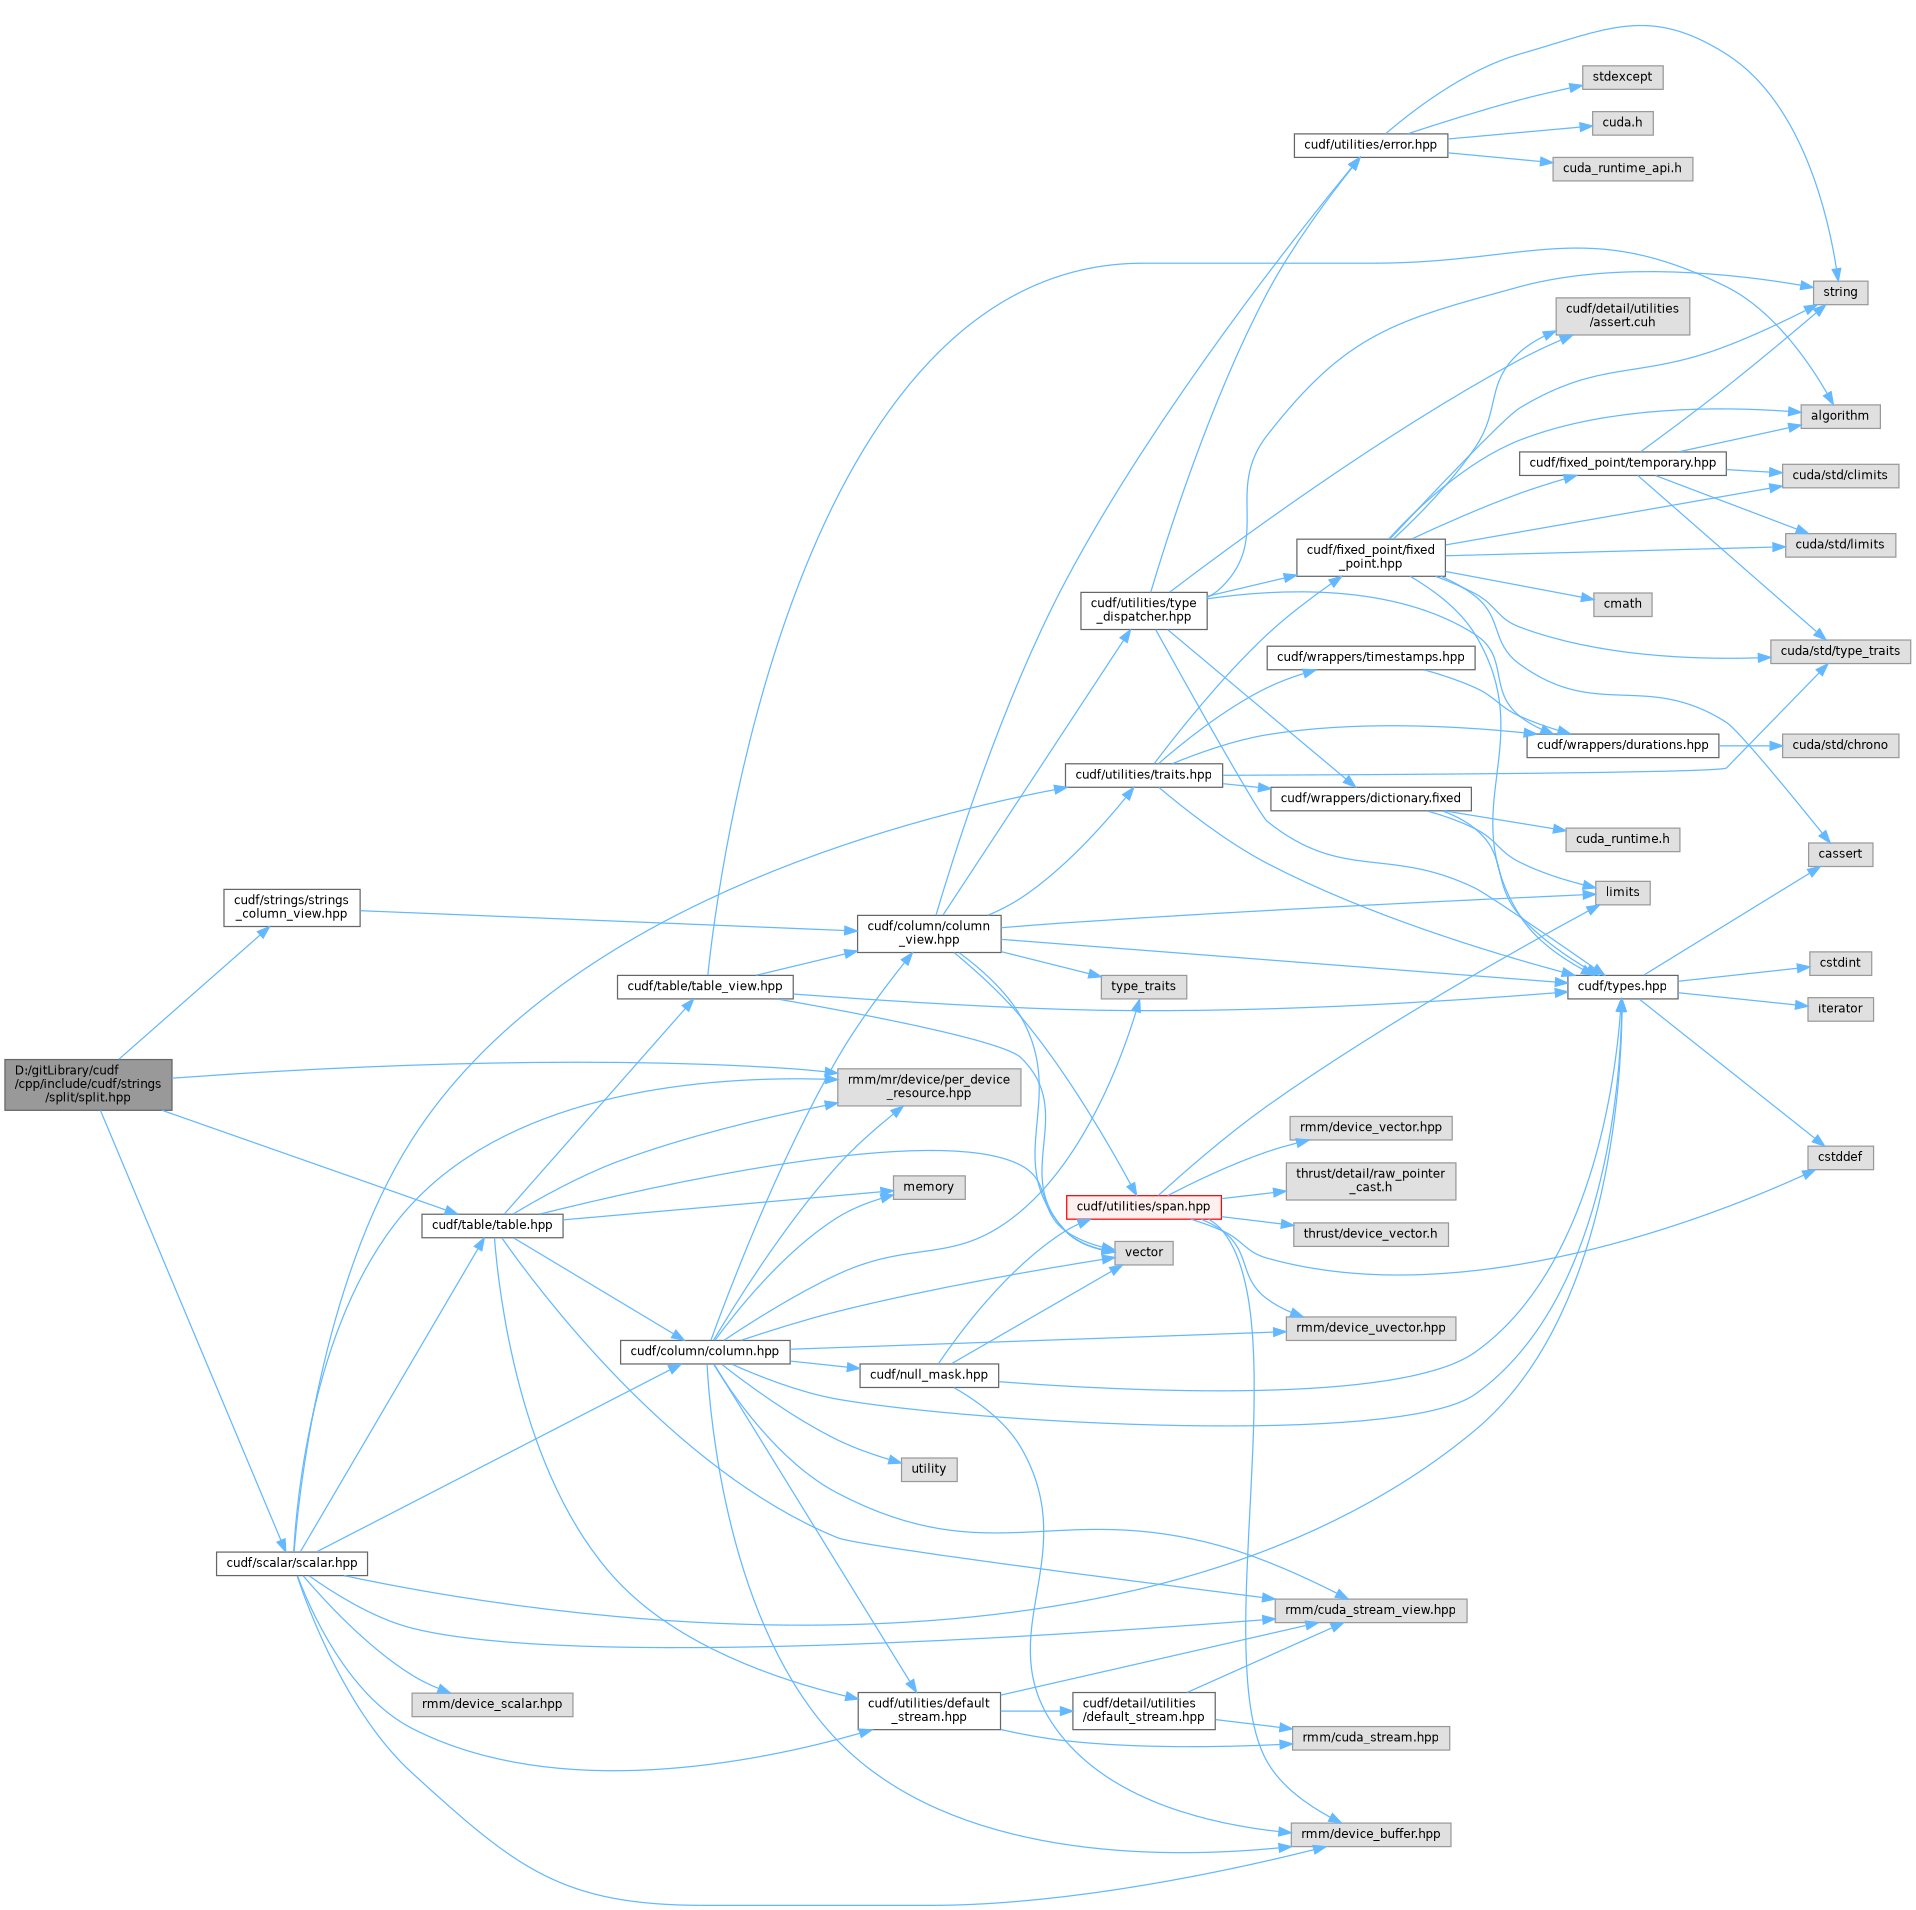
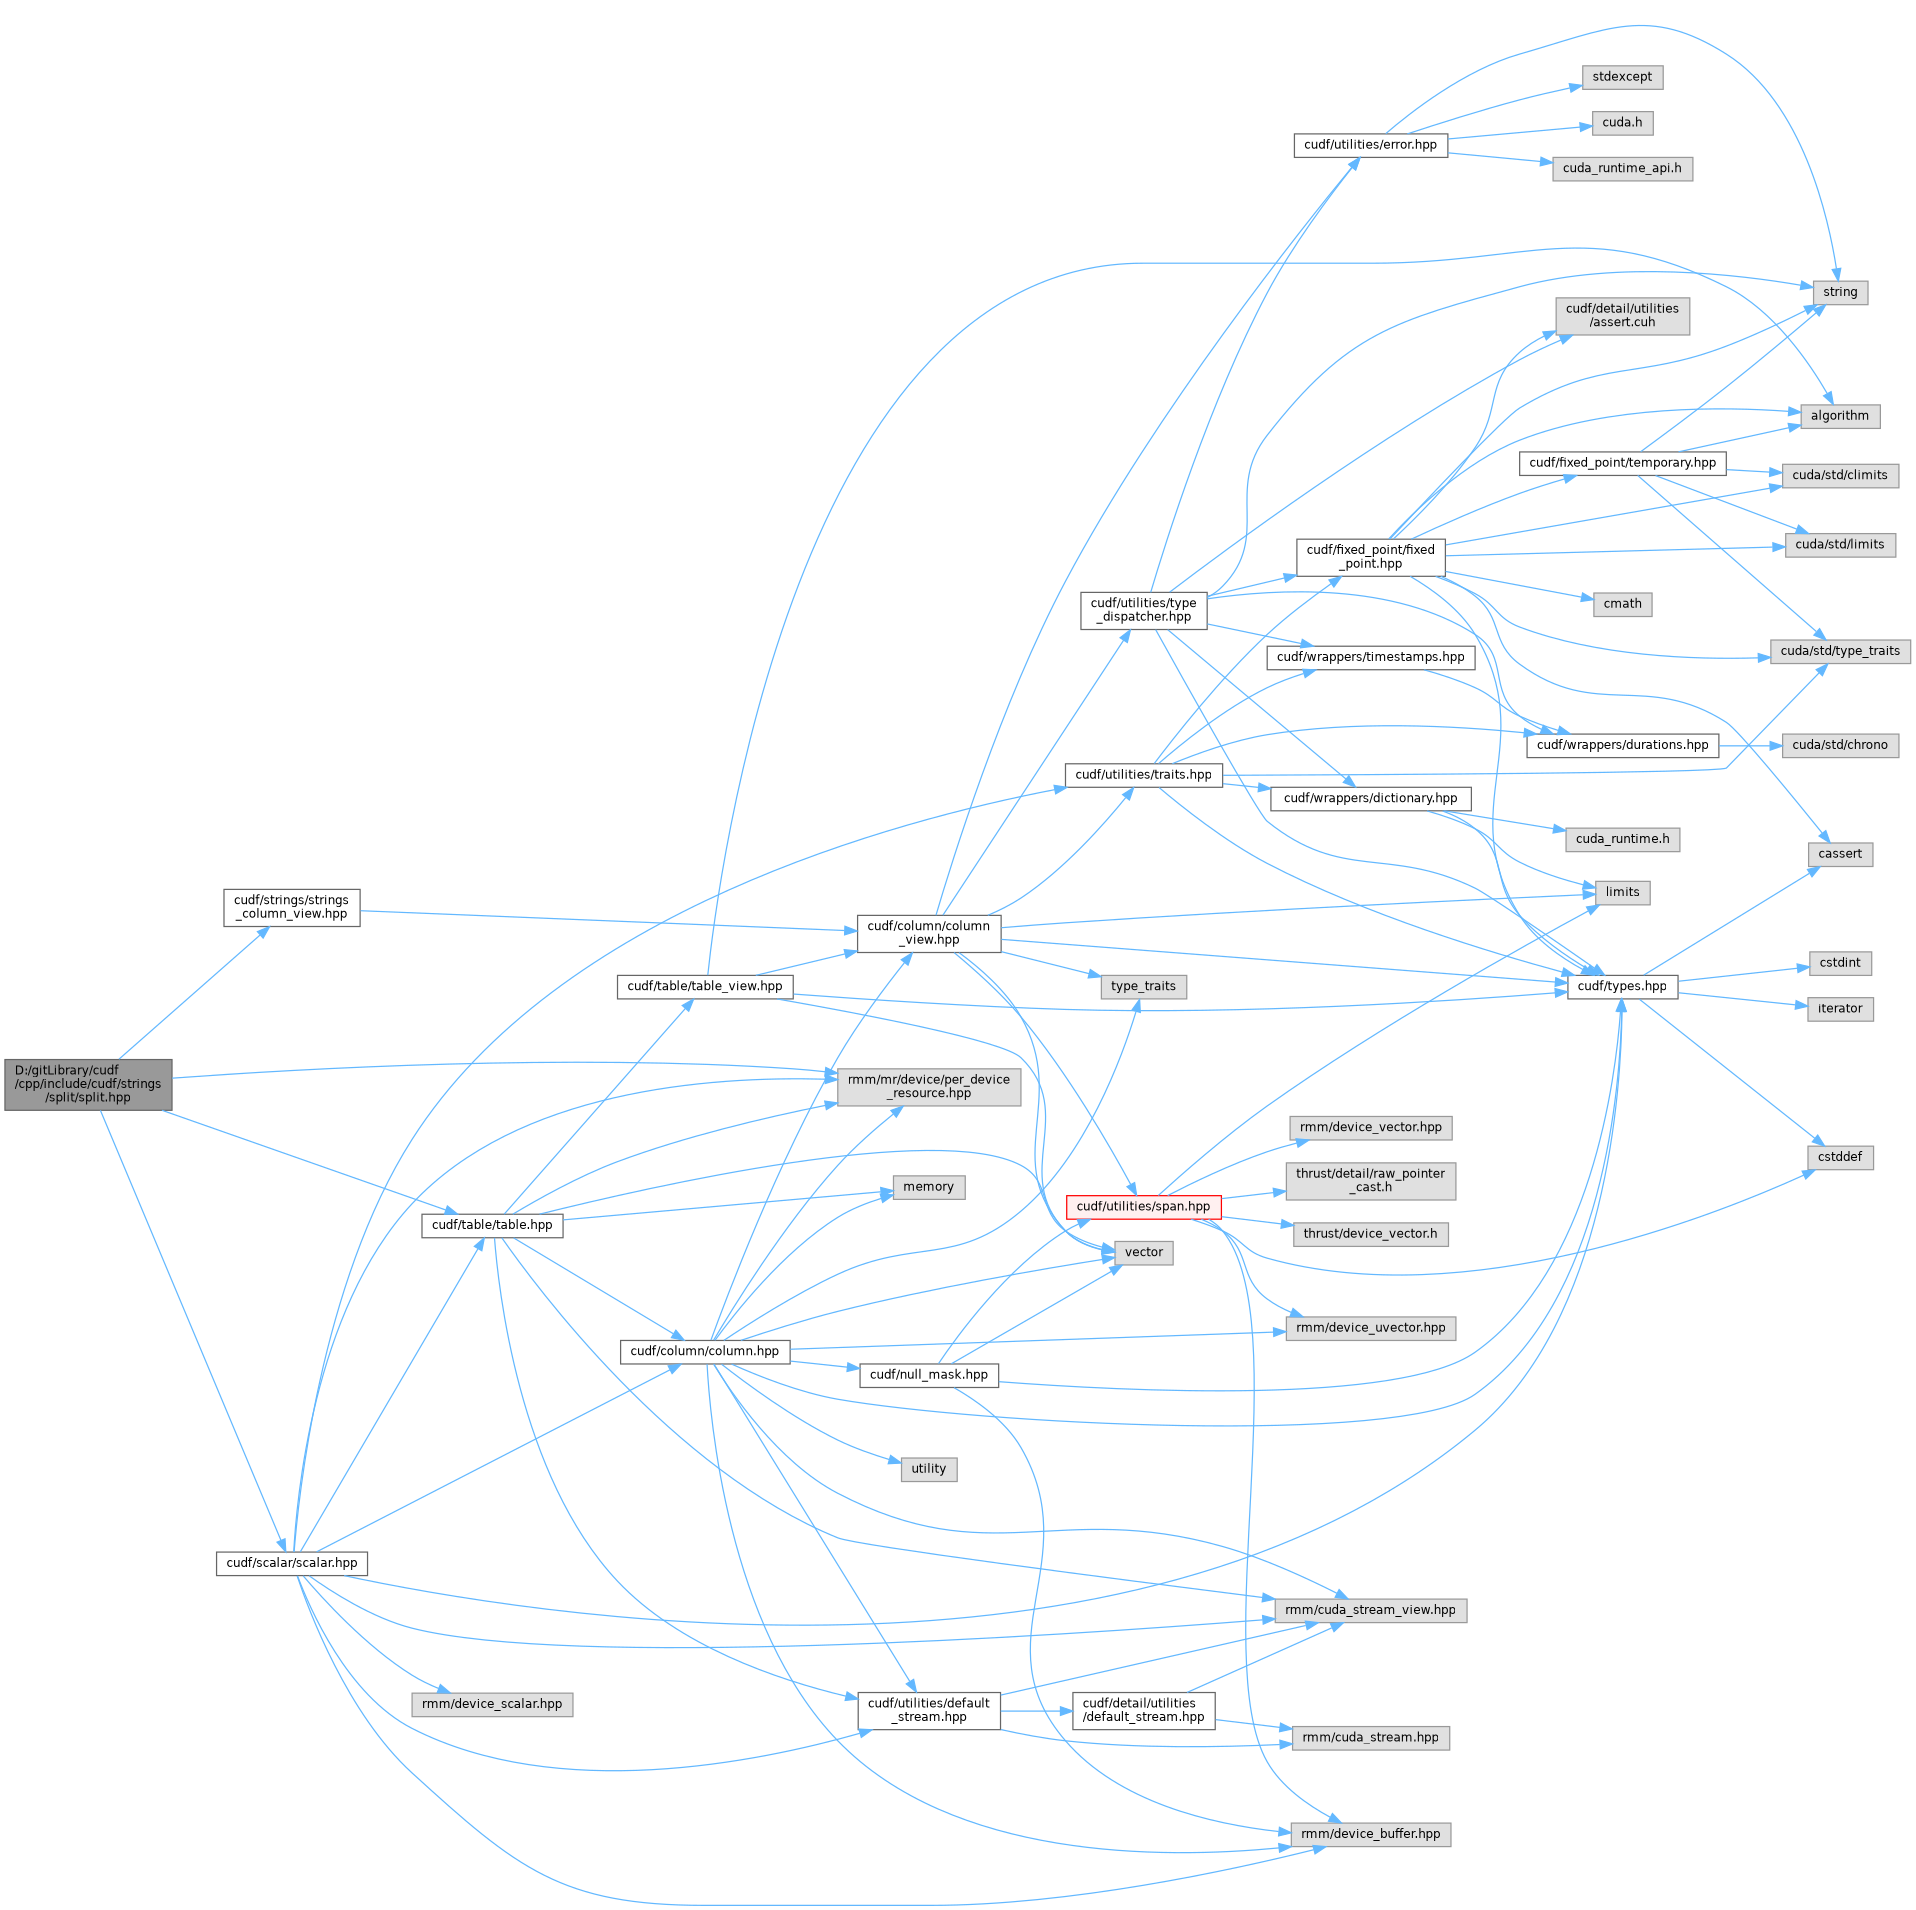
edge "cudf/utilities/type _dispatcher.hpp" -> "cudf/wrappers/timestamps.hpp": added
node "cudf/wrappers/dictionary.fixed": label "cudf/wrappers/dictionary.fixed" -> "cudf/wrappers/dictionary.hpp"
